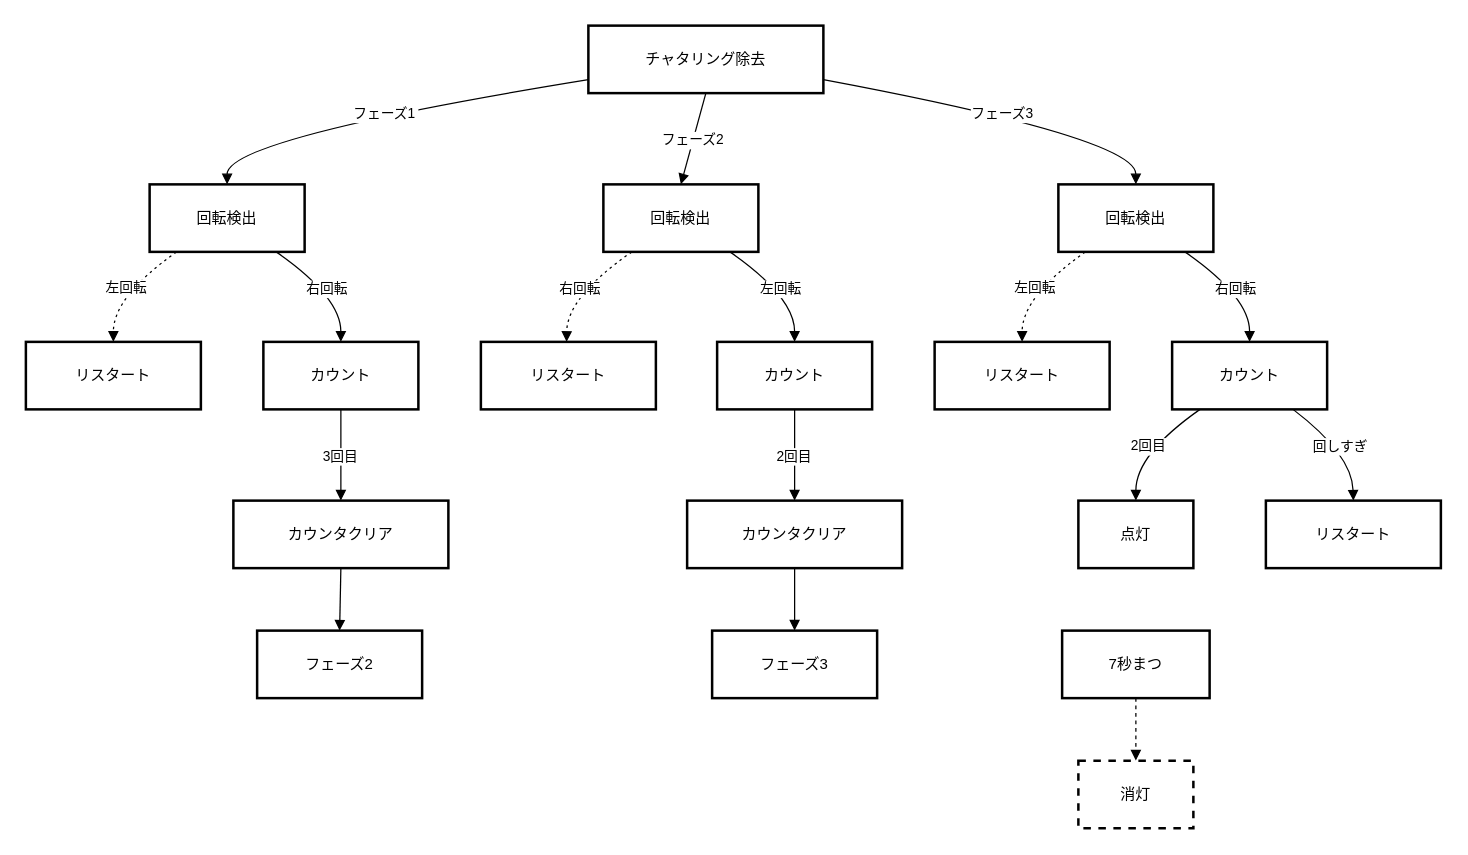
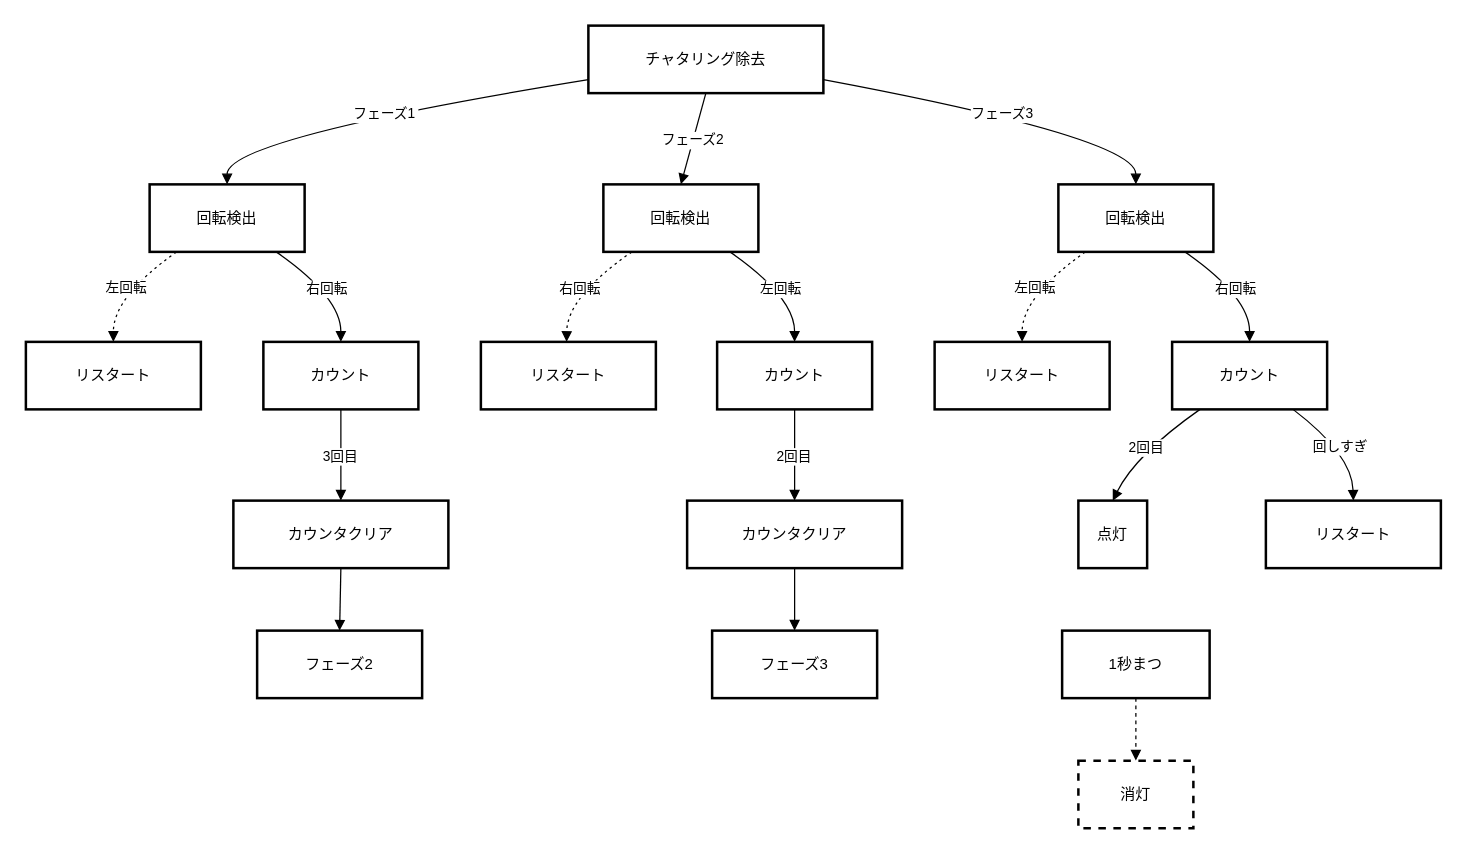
node "点灯": size 115x68 -> 69x68
node "7秒まつ": label "7秒まつ" -> "1秒まつ"
